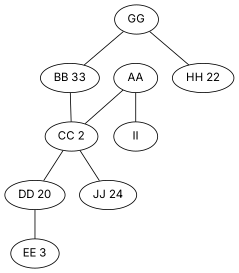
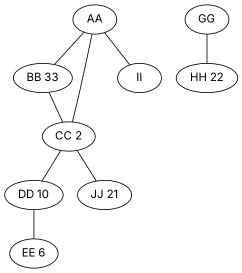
edge "GG" -- "BB 33": now "AA" -- "BB 33"
node "DD 20": label "DD 20" -> "DD 10"
node "JJ 24": label "JJ 24" -> "JJ 21"
node "EE 3": label "EE 3" -> "EE 6"
